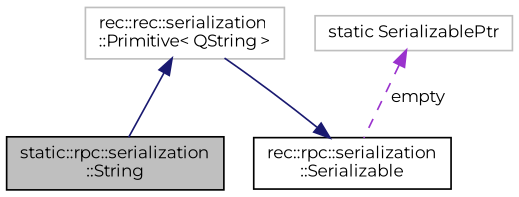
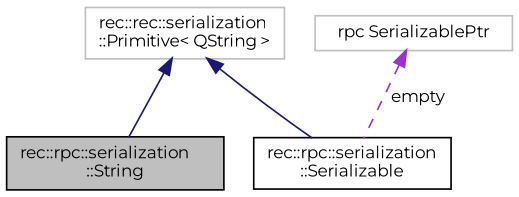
node "static SerializablePtr": label "static SerializablePtr" -> "rpc SerializablePtr"
edge "rec::rec::serialization ::Primitive< QString >" -> "rec::rpc::serialization ::Serializable": reversed
node "static::rpc::serialization ::String": label "static::rpc::serialization ::String" -> "rec::rpc::serialization ::String"
